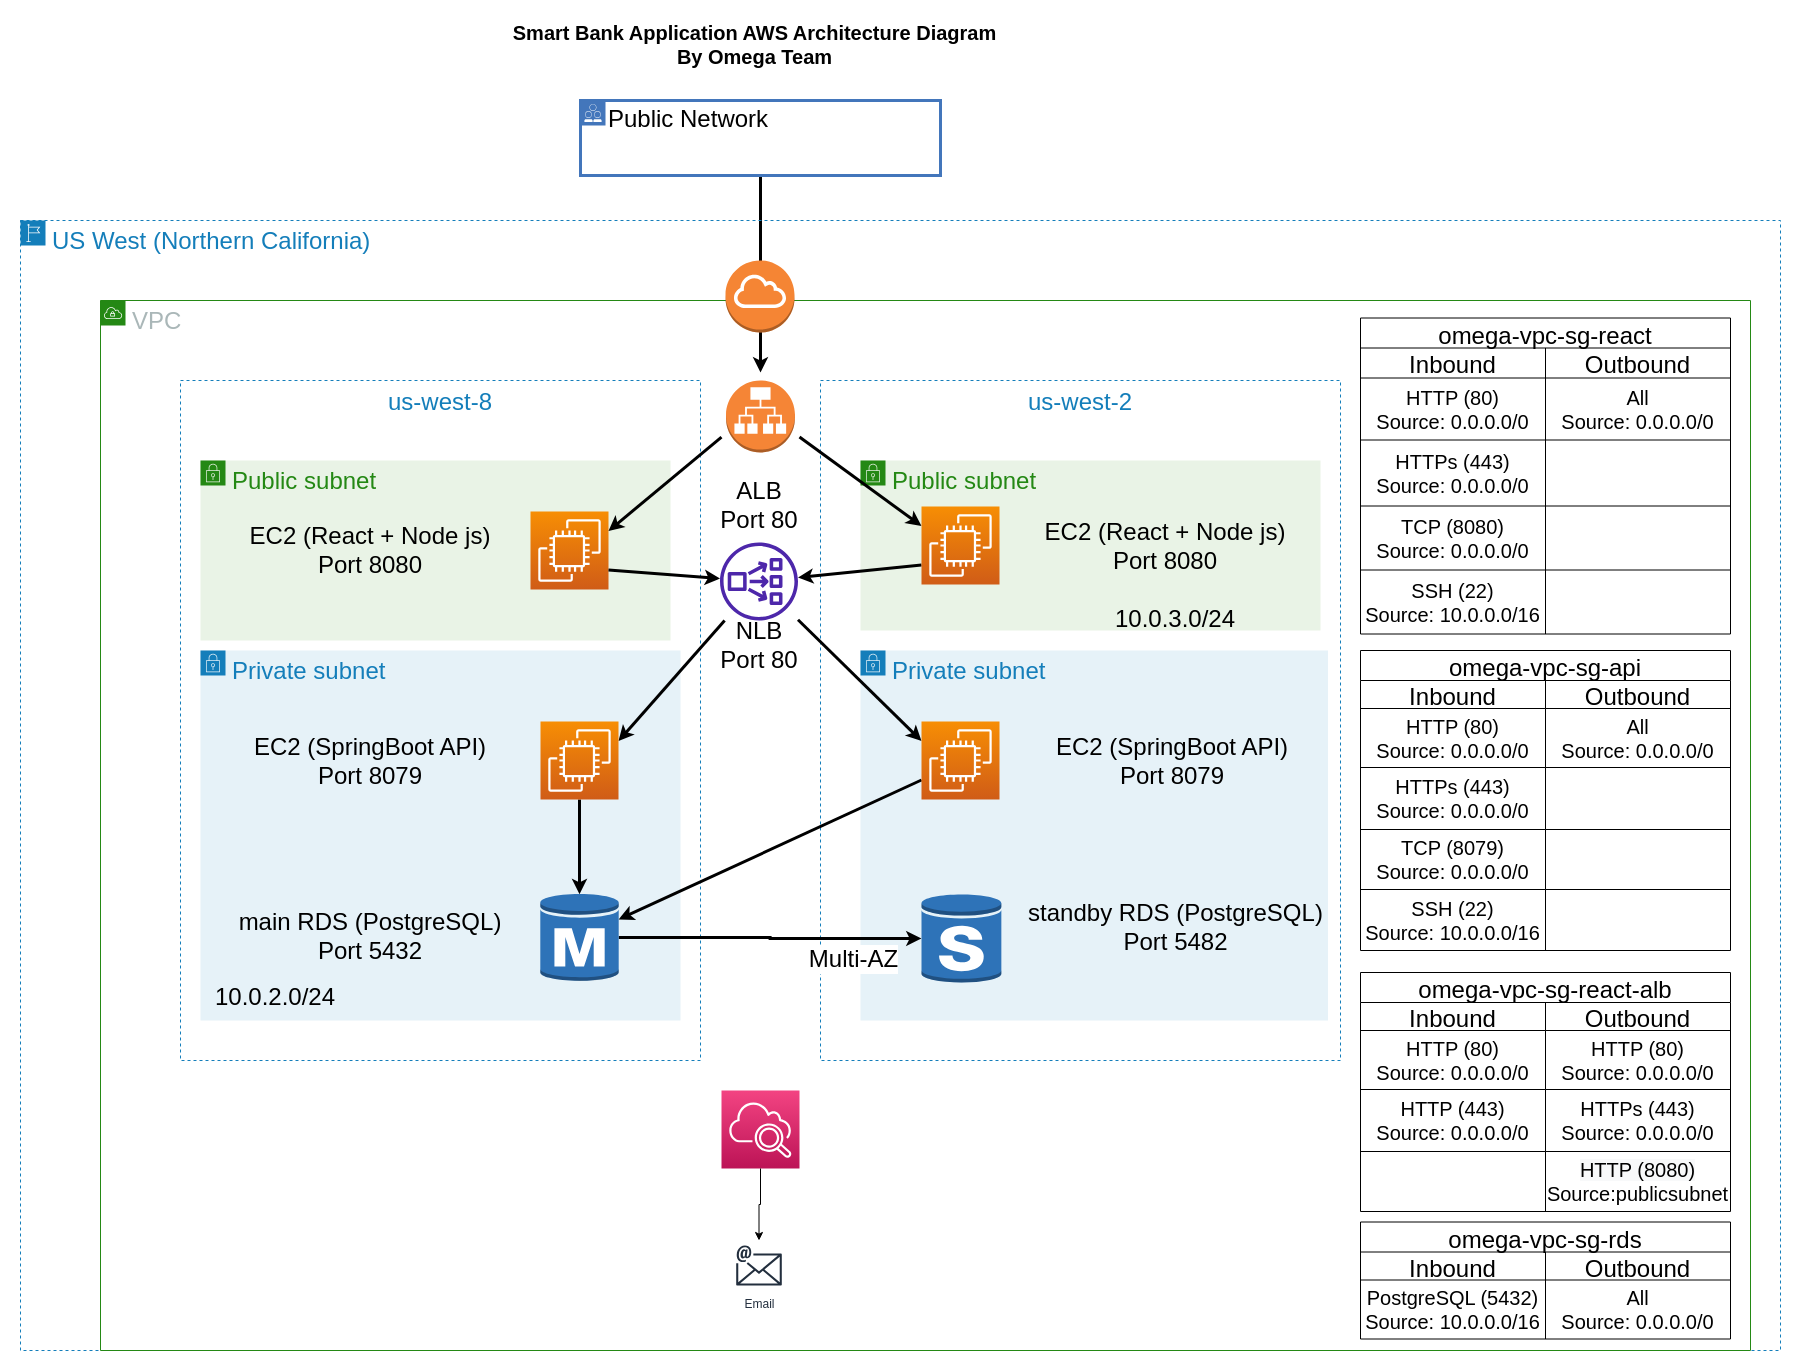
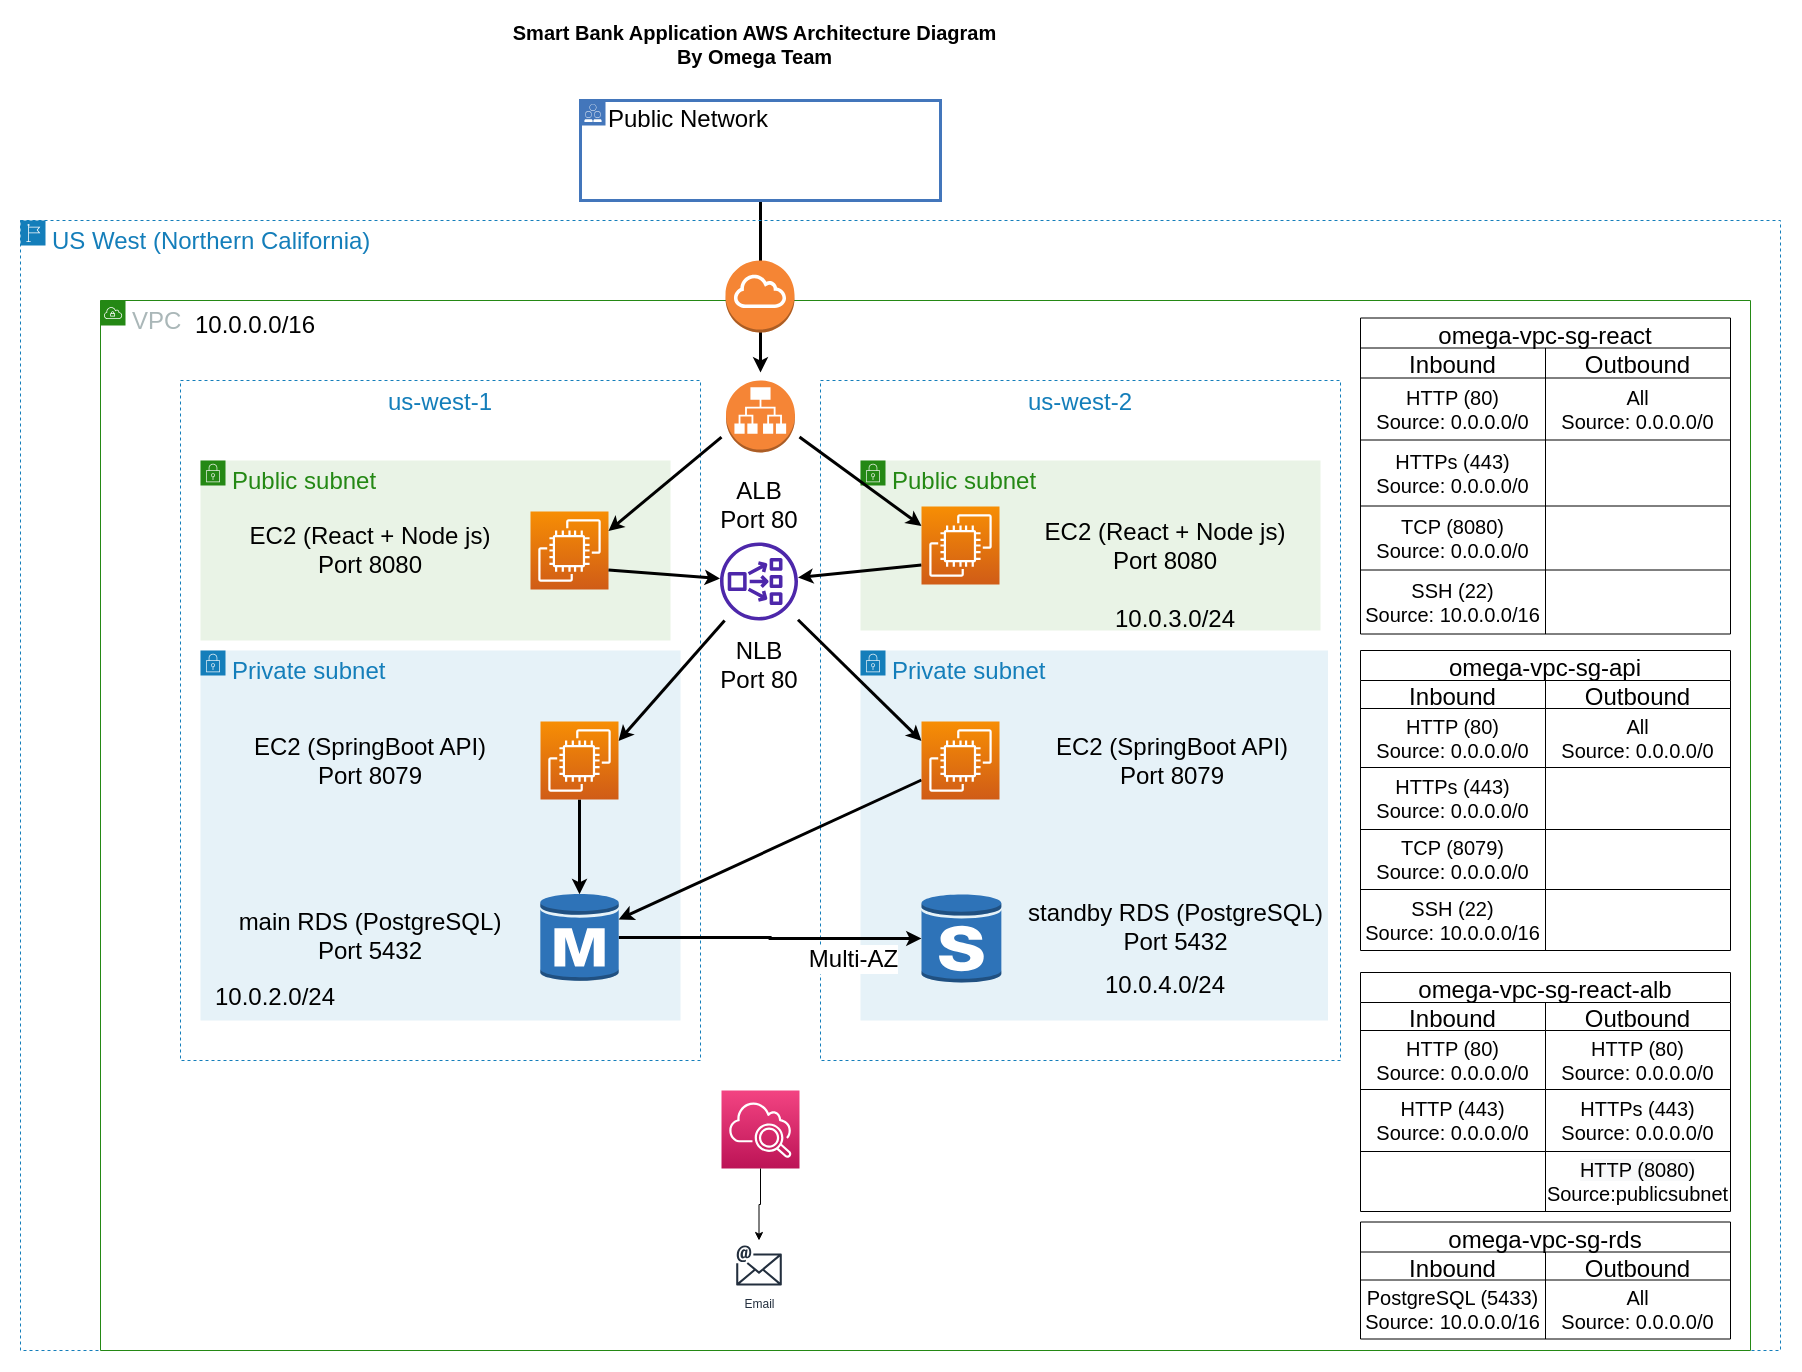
node "Public Network": size 360x75 -> 360x100
node "10.0.0.0/16": added
node "us-west-8": label "us-west-8" -> "us-west-1"
node "NLB Port 80": moved (759, 646) -> (759, 666)
node "standby RDS (PostgreSQL) Port 5482": label "standby RDS (PostgreSQL) Port 5482" -> "standby RDS (PostgreSQL) Port 5432"
node "10.0.4.0/24": added
node "PostgreSQL (5432)Source: 10.0.0.0/16": label "PostgreSQL (5432)Source: 10.0.0.0/16" -> "PostgreSQL (5433)Source: 10.0.0.0/16"
